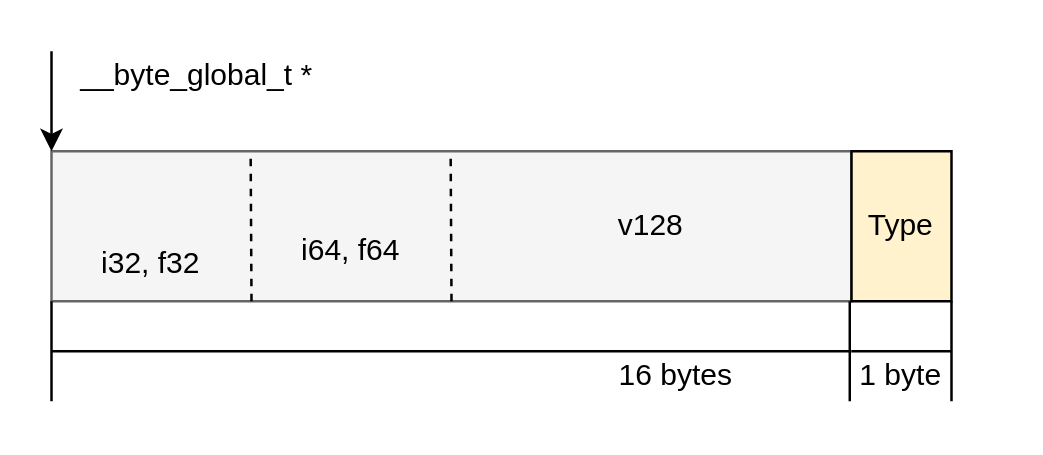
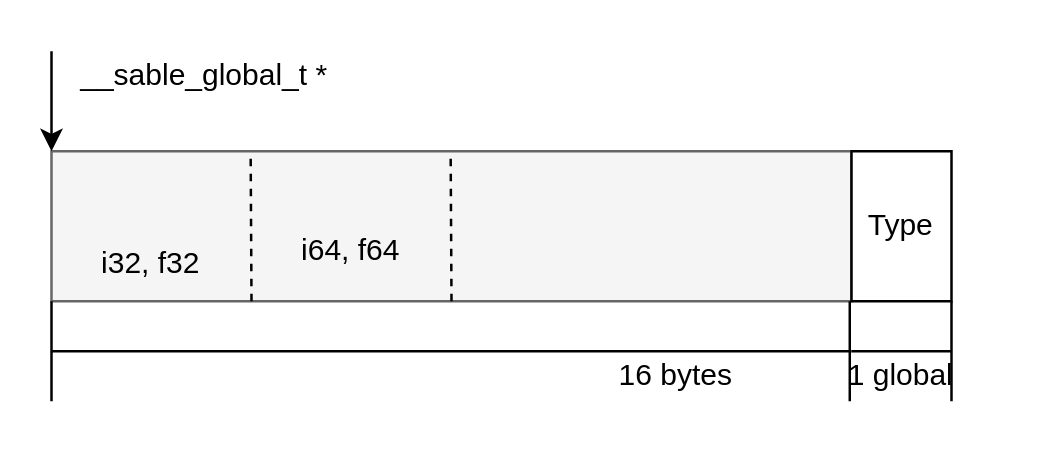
node "__byte_global_t *": label "__byte_global_t *" -> "__sable_global_t *"
node "v128": removed
node "Type": fillcolor #fff2cc -> #ffffff
node "1 byte": label "1 byte" -> "1 global"
